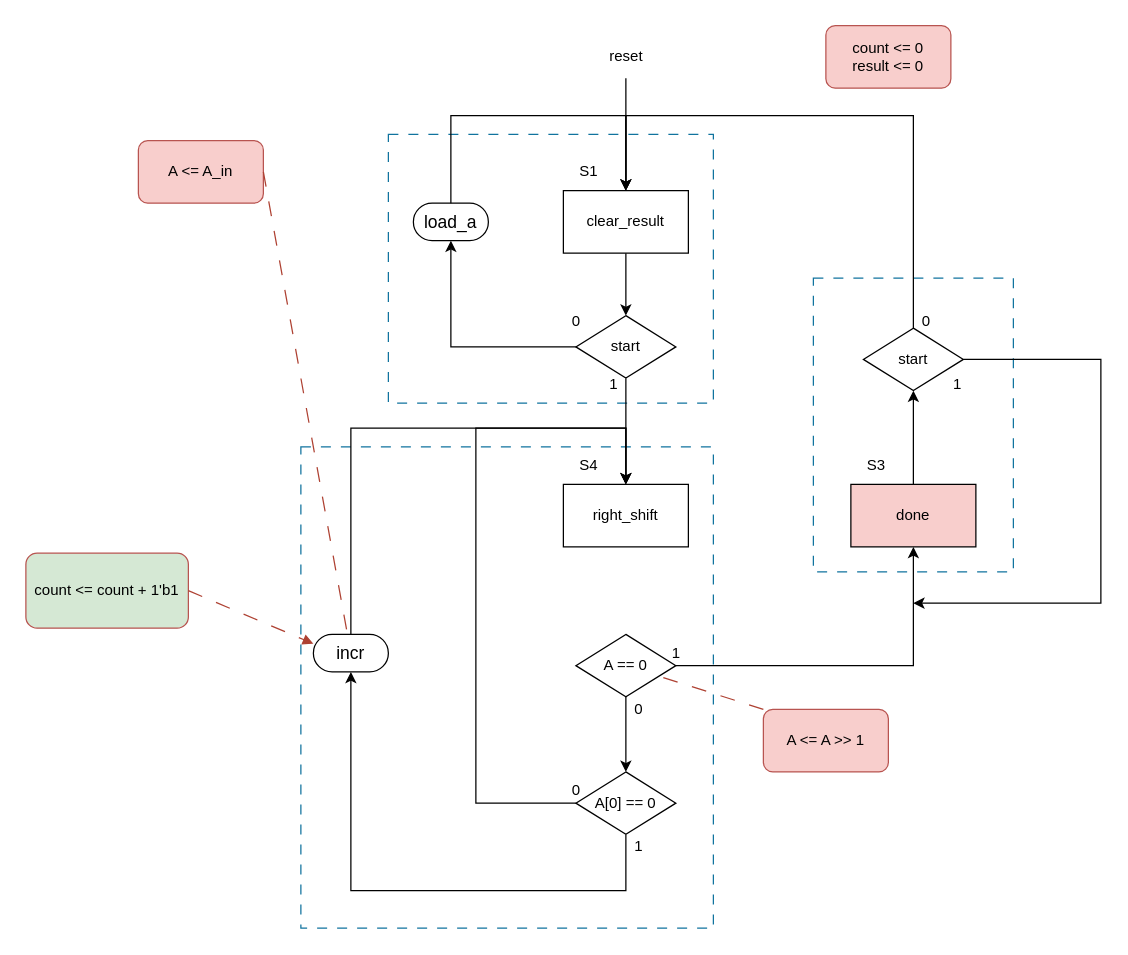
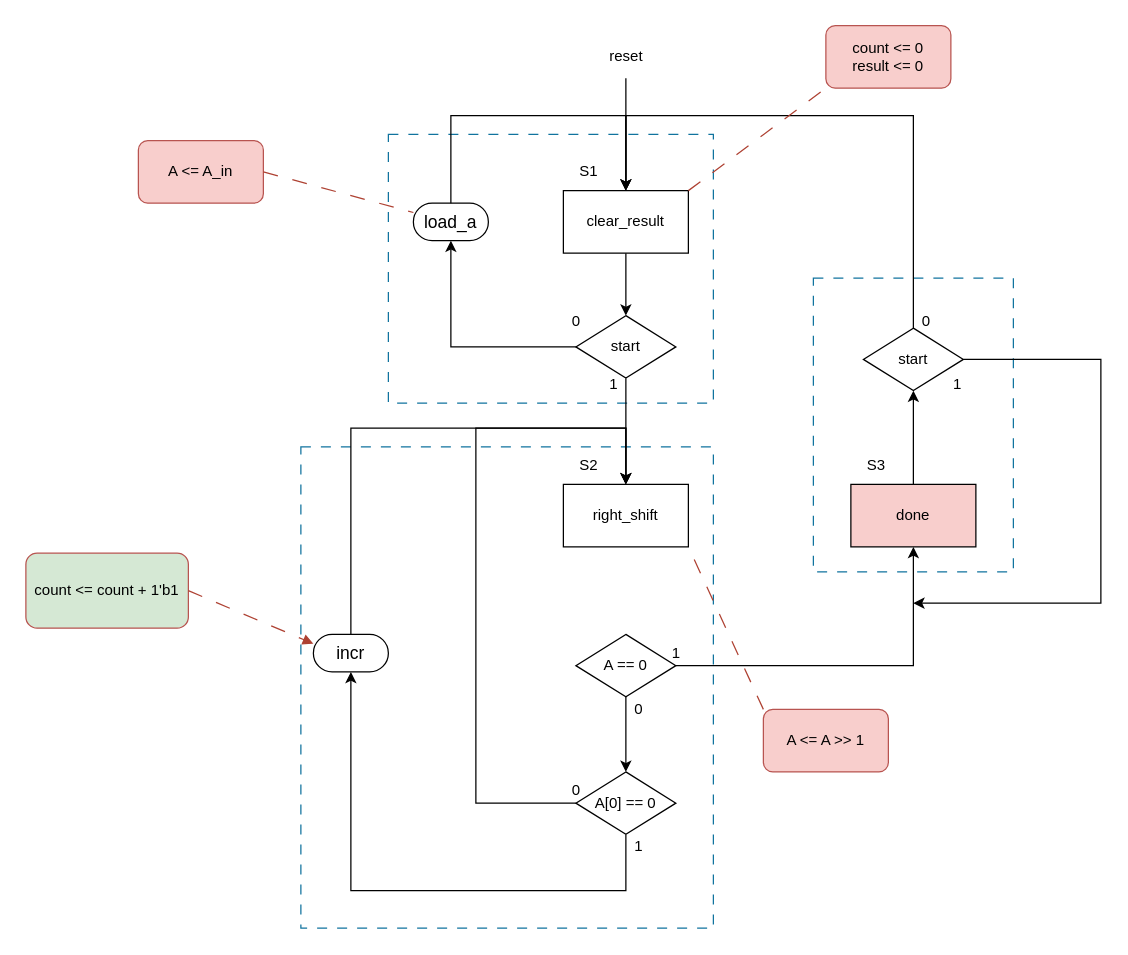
edge "count <= 0 result <= 0" -- "clear_result": added
edge "A <= A_in" -- "incr": now "A <= A_in" -- "load_a"
node "S4": label "S4" -> "S2"
edge "A == 0" -- "A <= A >> 1": now "right_shift" -- "A <= A >> 1"
